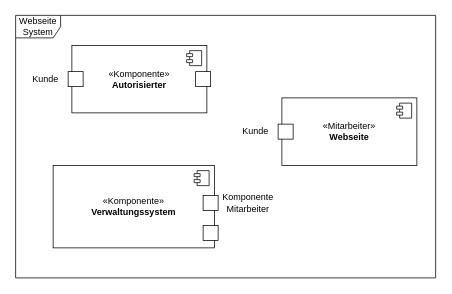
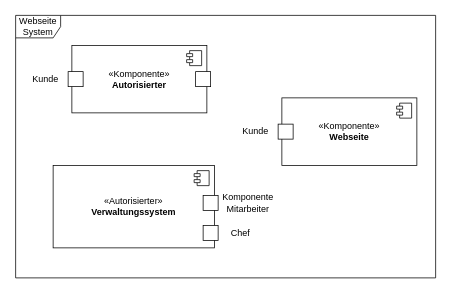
node "«Mitarbeiter» Webseite": label "«Mitarbeiter» Webseite" -> "«Komponente» Webseite"
node "«Komponente» Verwaltungssystem": label "«Komponente» Verwaltungssystem" -> "«Autorisierter» Verwaltungssystem"
node "Chef": added
